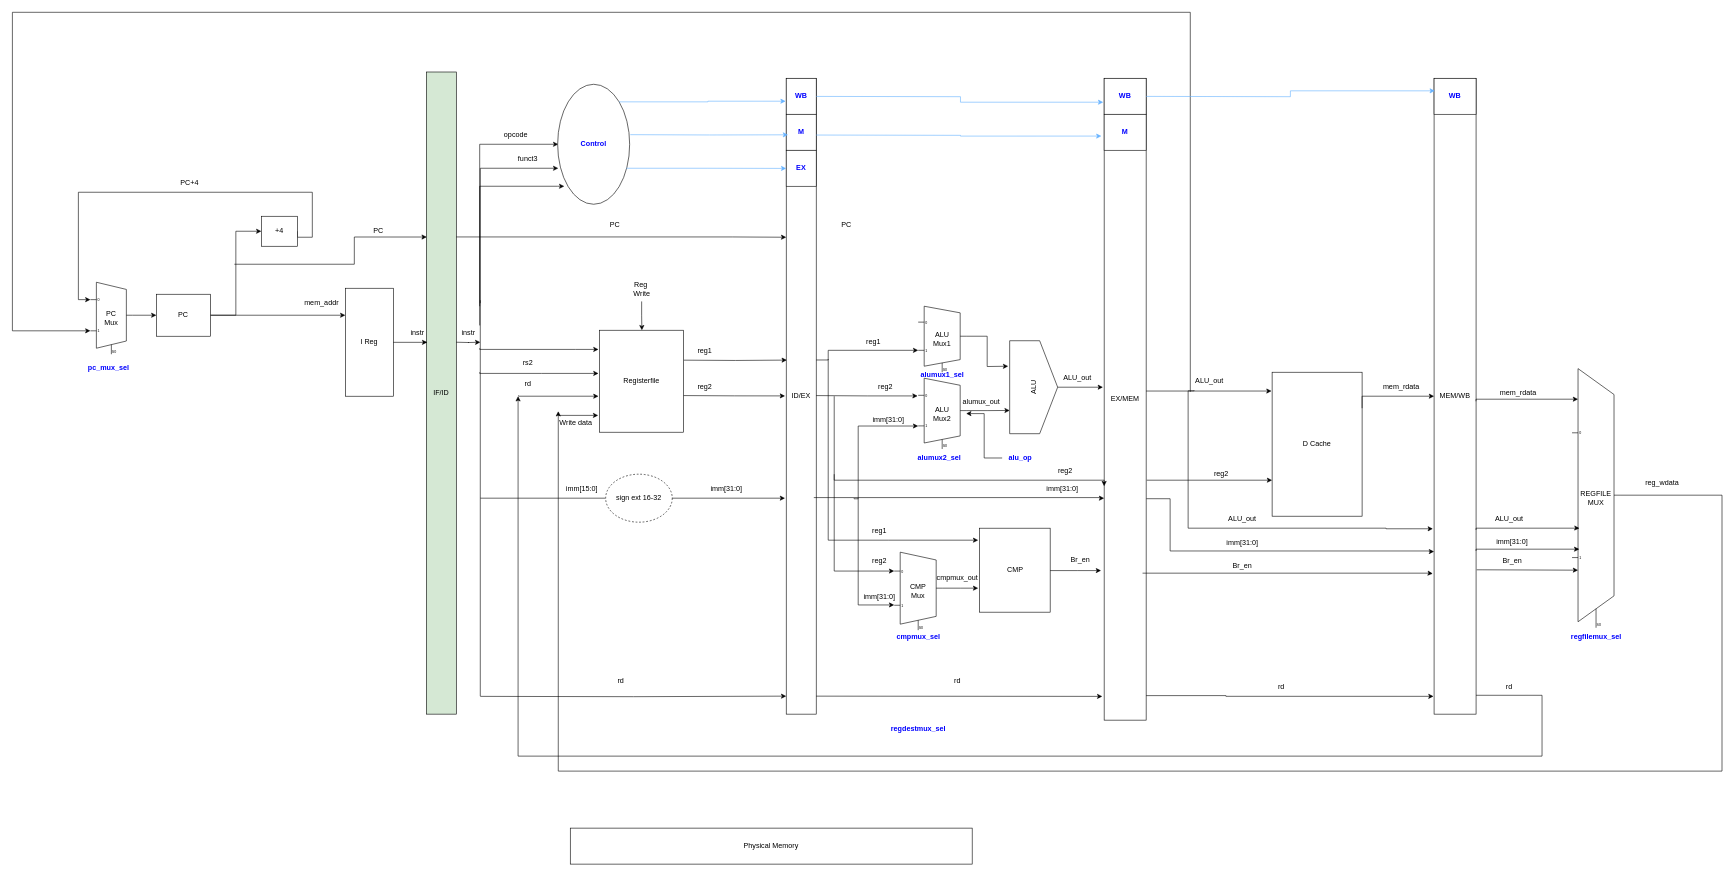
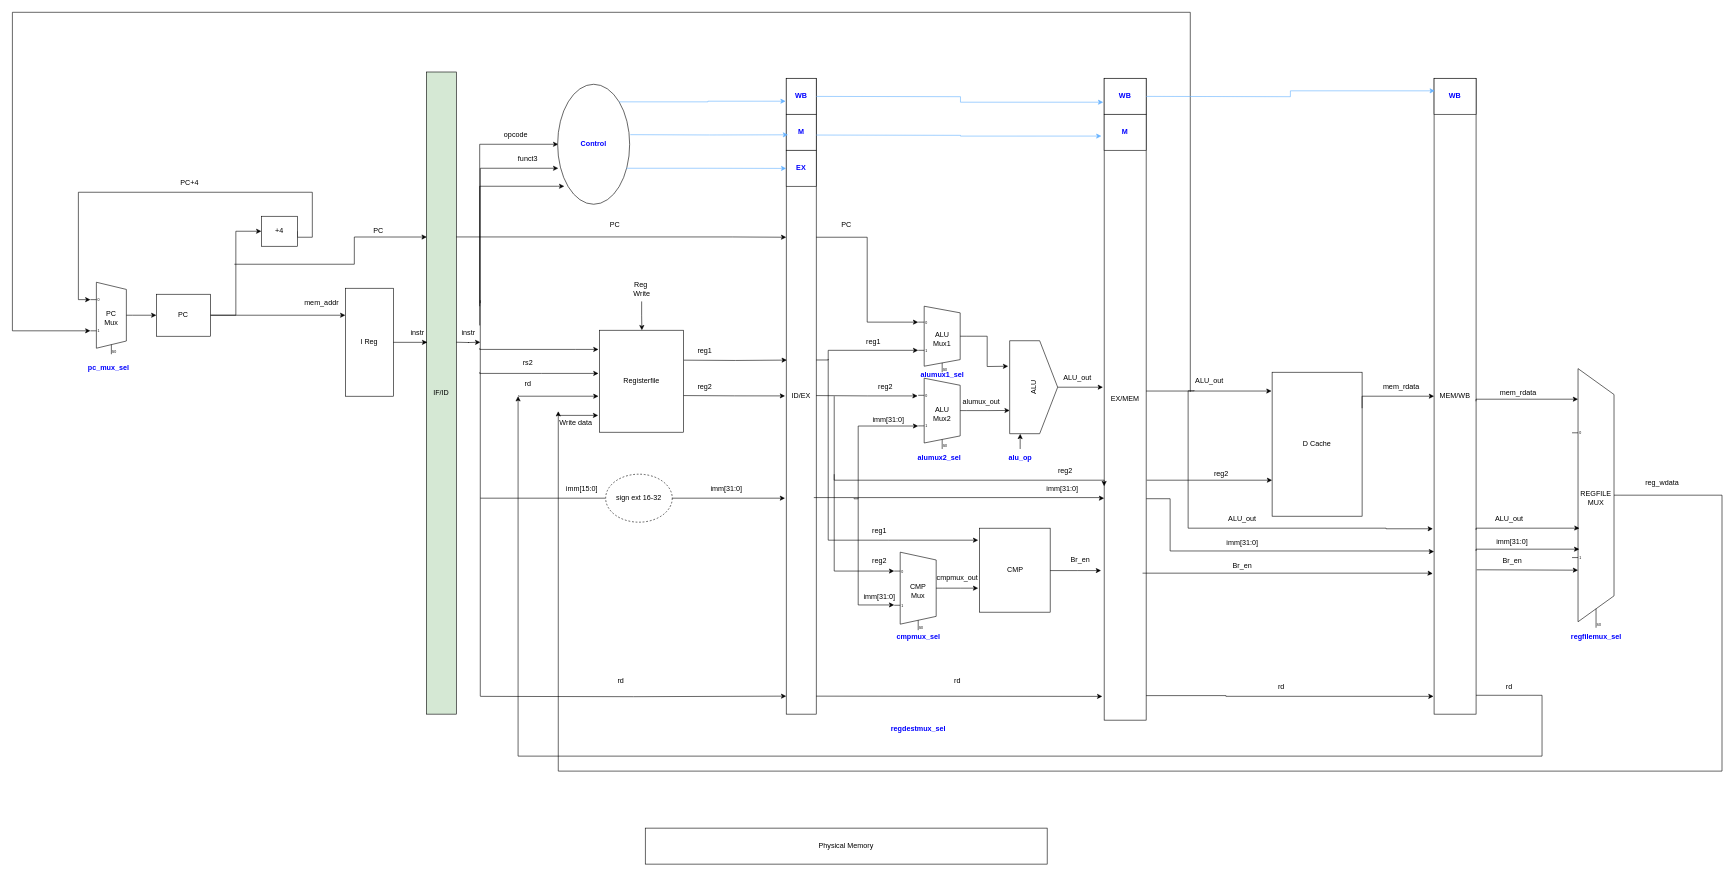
edge "ID/EX" -> "ALU Mux1": added
edge "alu_op" -> "ALU Mux2": now "alu_op" -> "ALU"
node "Physical Memory": moved (771, 846) -> (846, 846)
